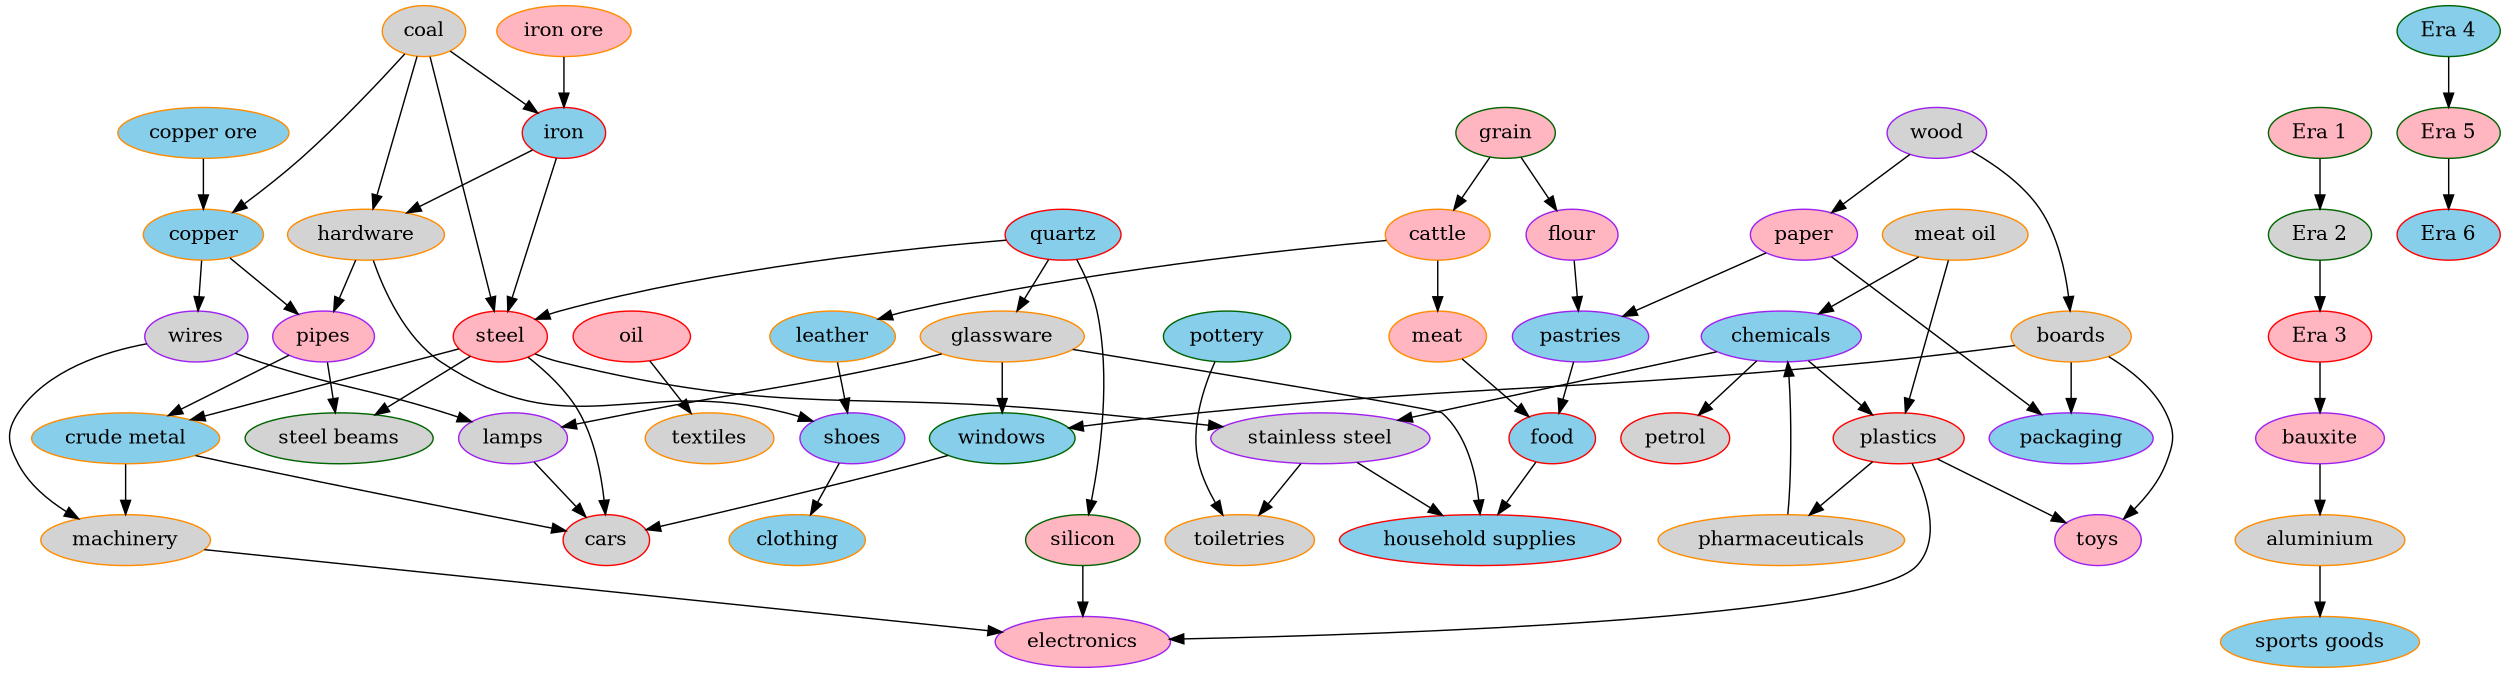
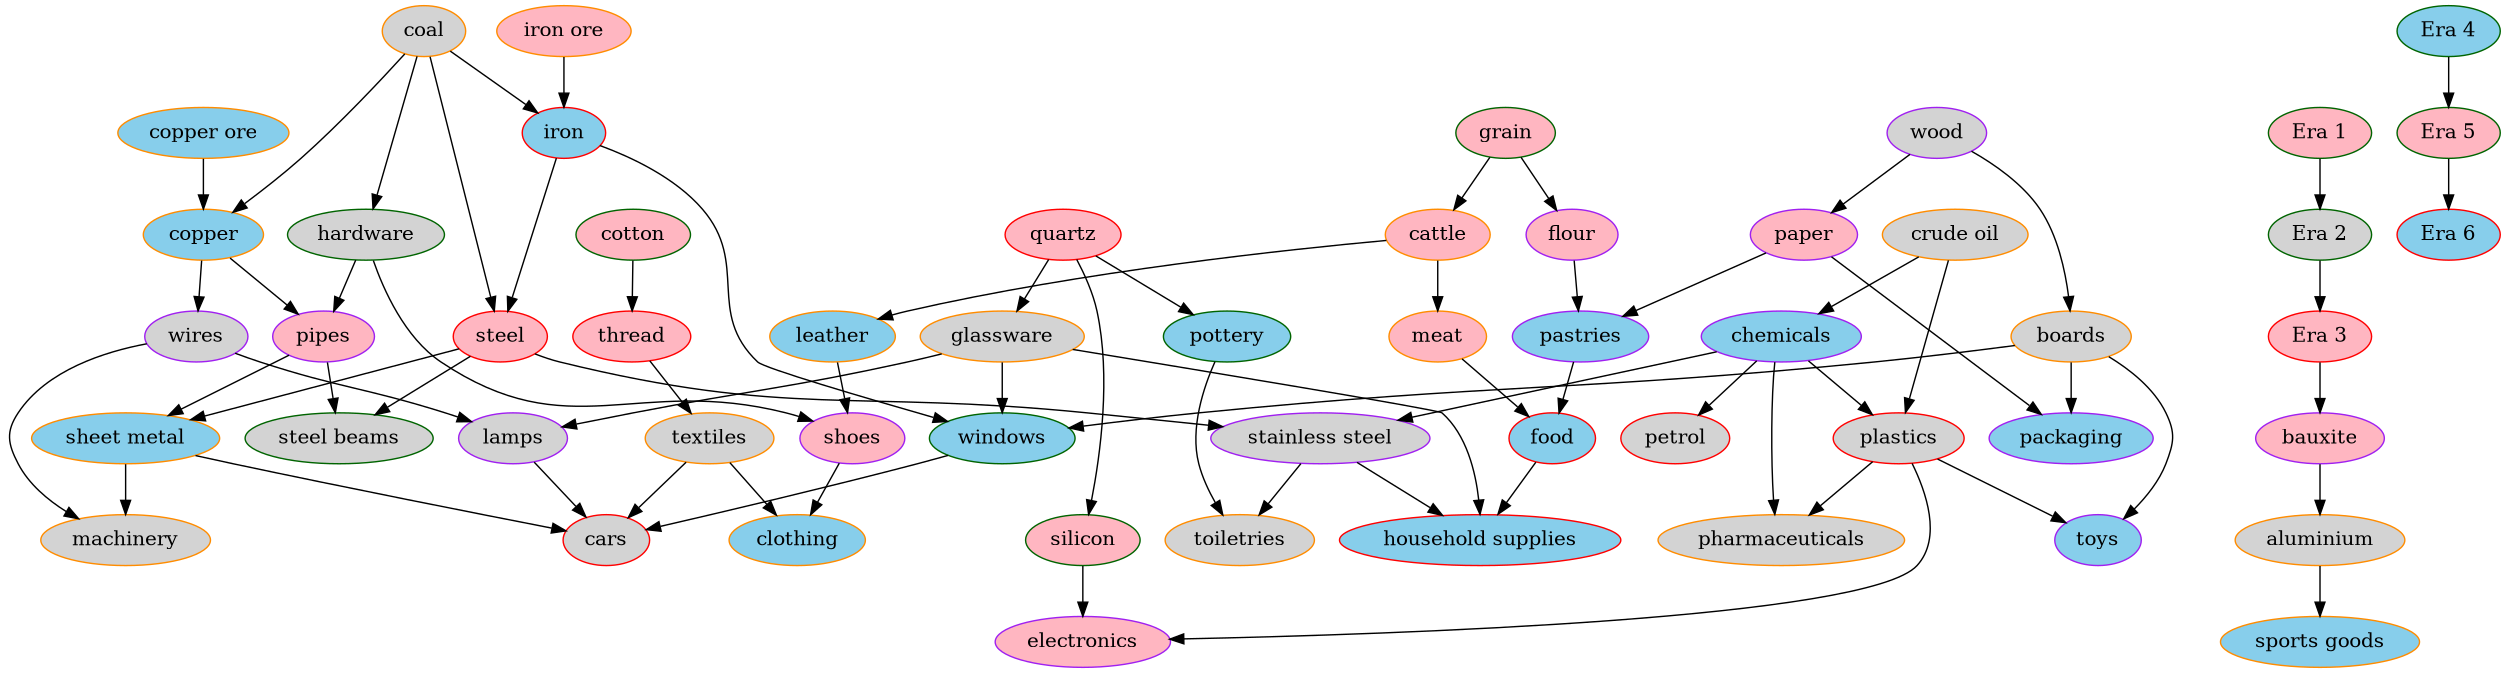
edge "iron" -> "hardware": now "iron" -> "windows"
node "hardware": color darkorange -> darkgreen
node "cotton": added
node "quartz": fillcolor skyblue -> lightpink
node "meat oil": label "meat oil" -> "crude oil"
edge "quartz" -> "steel": now "quartz" -> "pottery"
node "oil": label "oil" -> "thread"
edge "steel" -> "cars": now "textiles" -> "cars"
node "crude metal": label "crude metal" -> "sheet metal"
node "shoes": fillcolor skyblue -> lightpink
edge "pharmaceuticals" -> "chemicals": reversed
edge "textiles" -> "clothing": added
node "toys": fillcolor lightpink -> skyblue
edge "machinery" -> "electronics": removed
